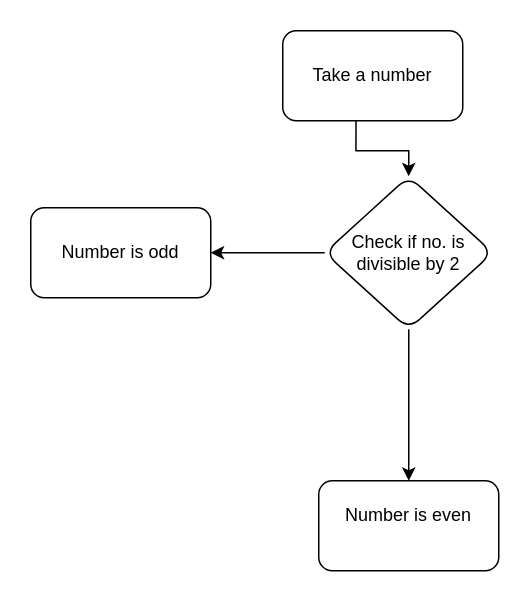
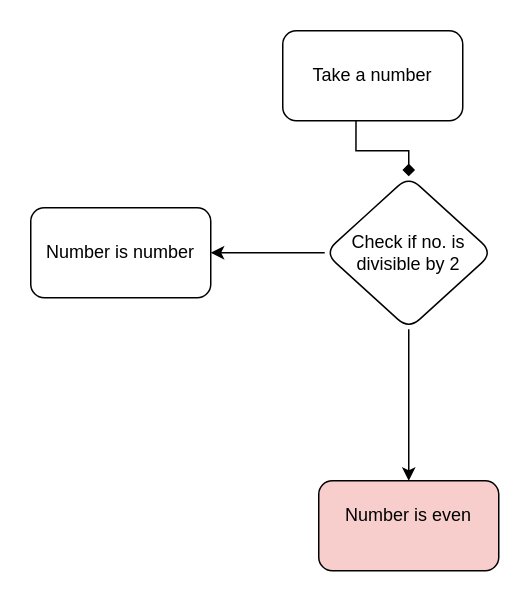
edge "Take a number" -> "Check if no. is divisible by 2": arrowhead classic -> diamond
node "Number is odd": label "Number is odd" -> "Number is number"
node "Number is even": fillcolor #ffffff -> #f8cecc
